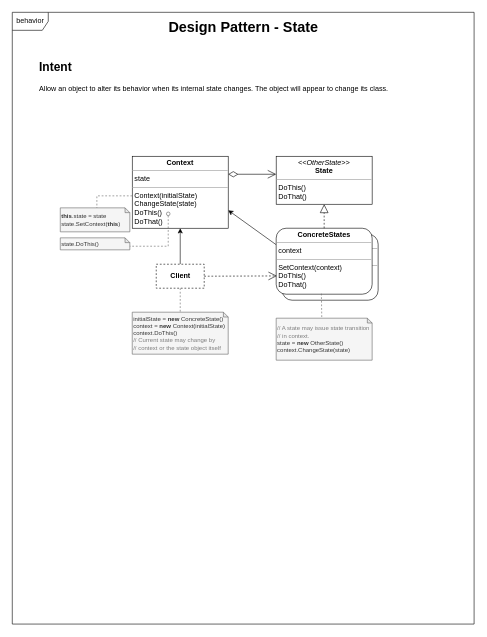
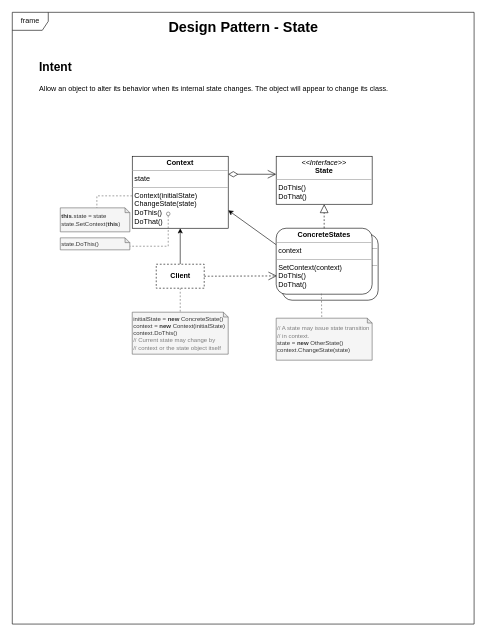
node "behavior": label "behavior" -> "frame"
node "<<OtherState>> State DoThis() DoThat()": label "<<OtherState>> State DoThis() DoThat()" -> "<<Interface>> State DoThis() DoThat()"
